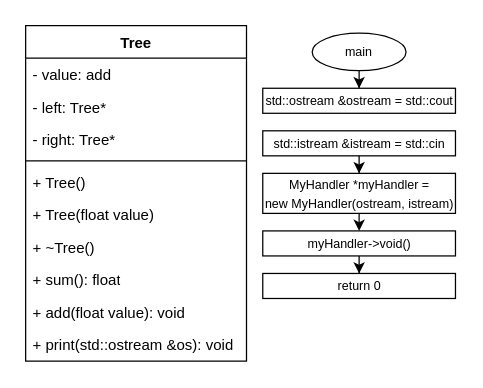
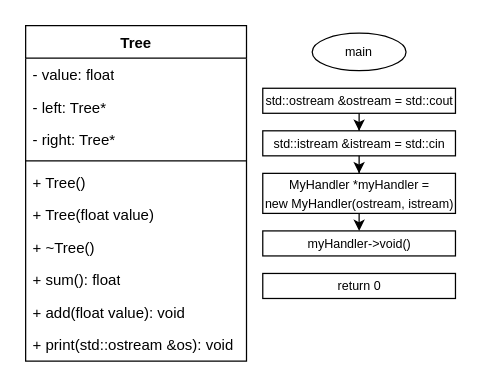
node "- value: add": label "- value: add" -> "- value: float"
edge "main" -> "std::ostream &ostream = std::cout": removed
edge "std::ostream &ostream = std::cout" -> "std::istream &istream = std::cin": added
edge "myHandler->void()" -> "return 0": removed
